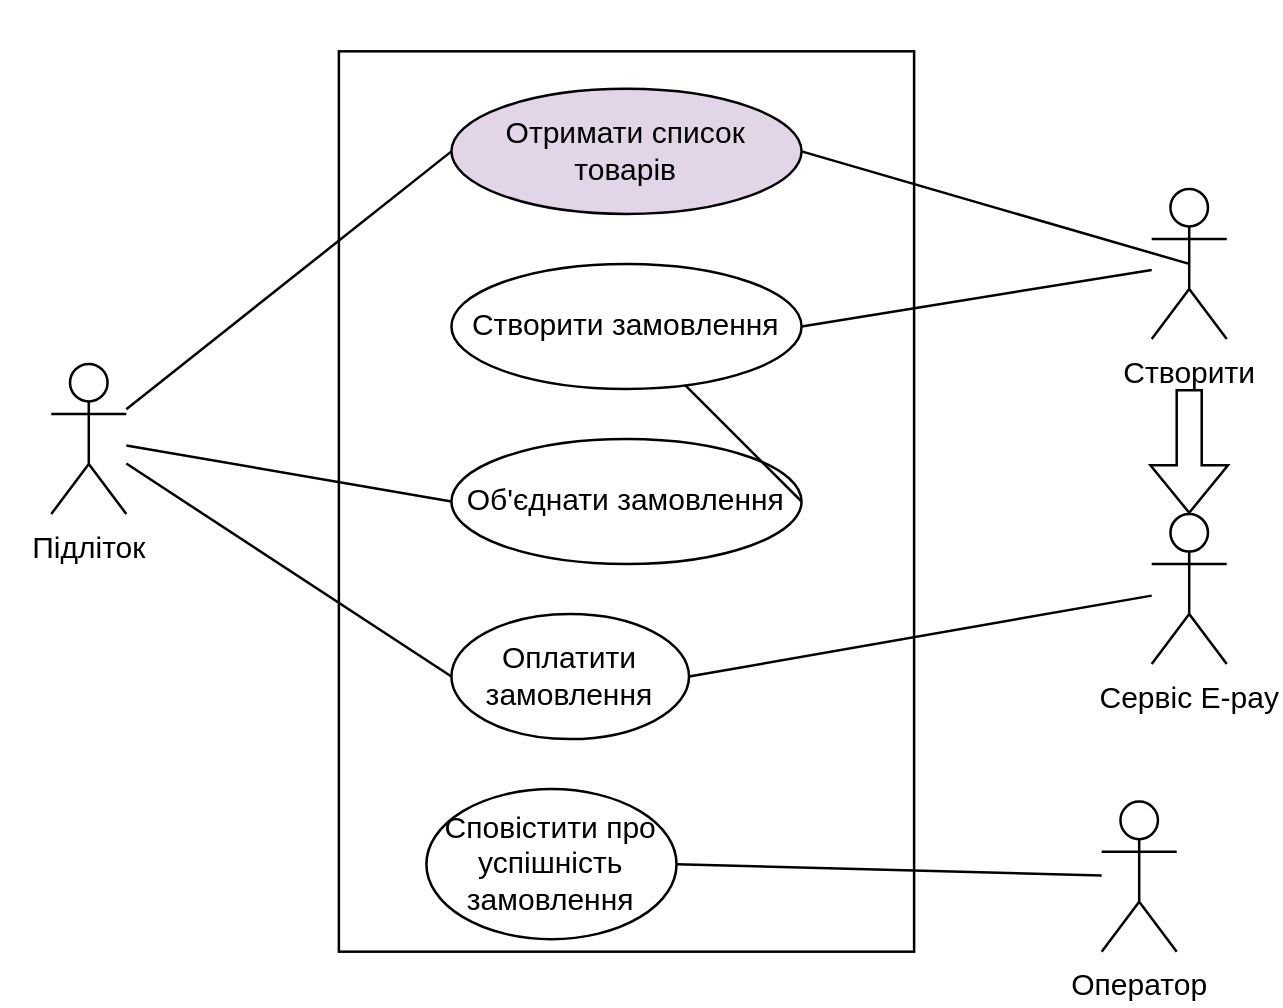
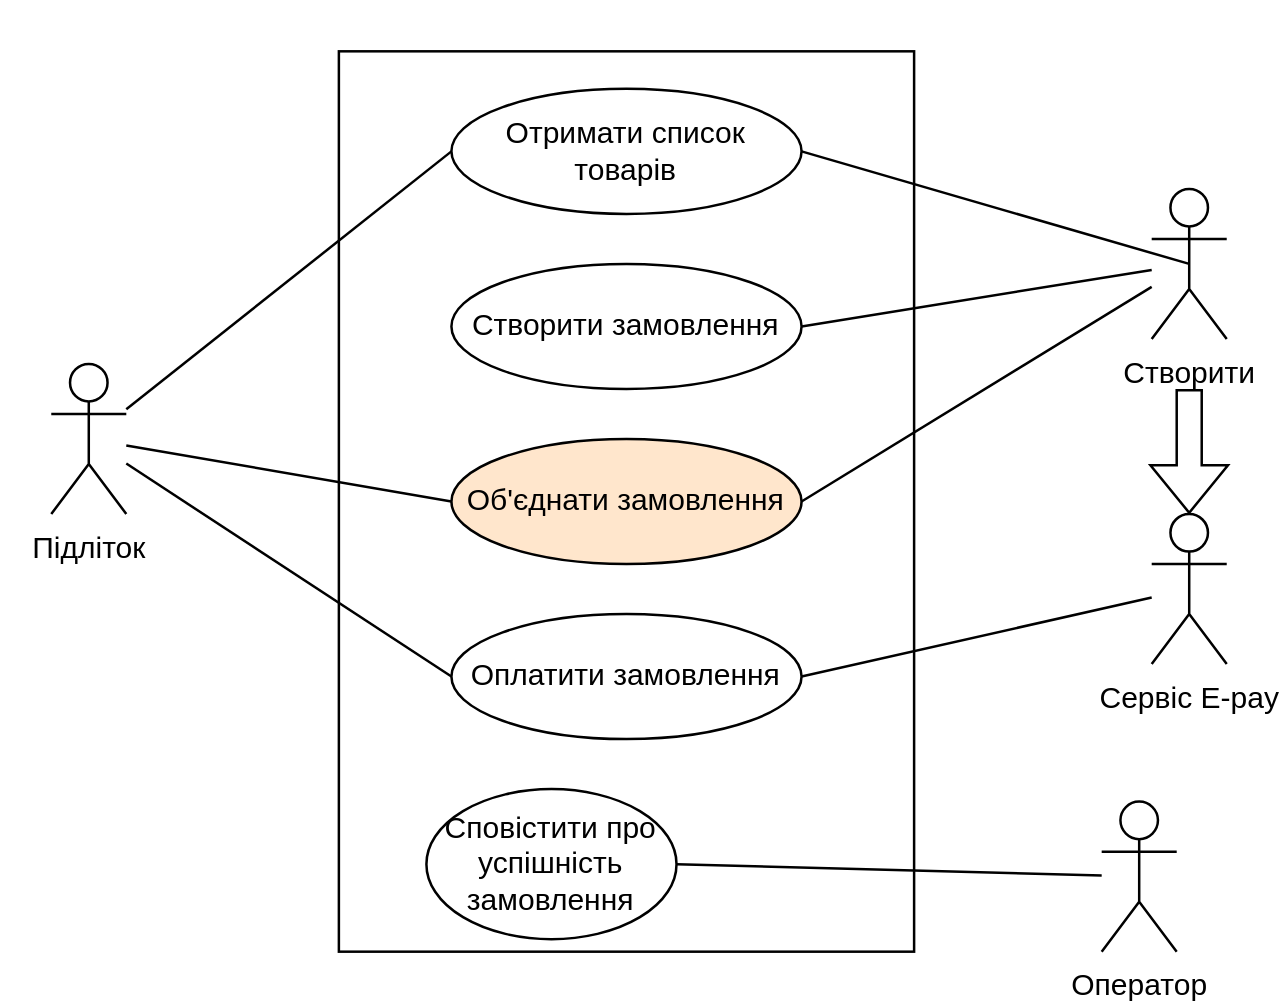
node "Отримати список товарів": fillcolor #e1d5e7 -> #ffffff
edge "Створити замовлення" -- "Об'єднати замовлення": now "Створити" -- "Об'єднати замовлення"
node "Об'єднати замовлення": fillcolor #ffffff -> #ffe6cc
node "Оплатити замовлення": size 238x125 -> 350x125
